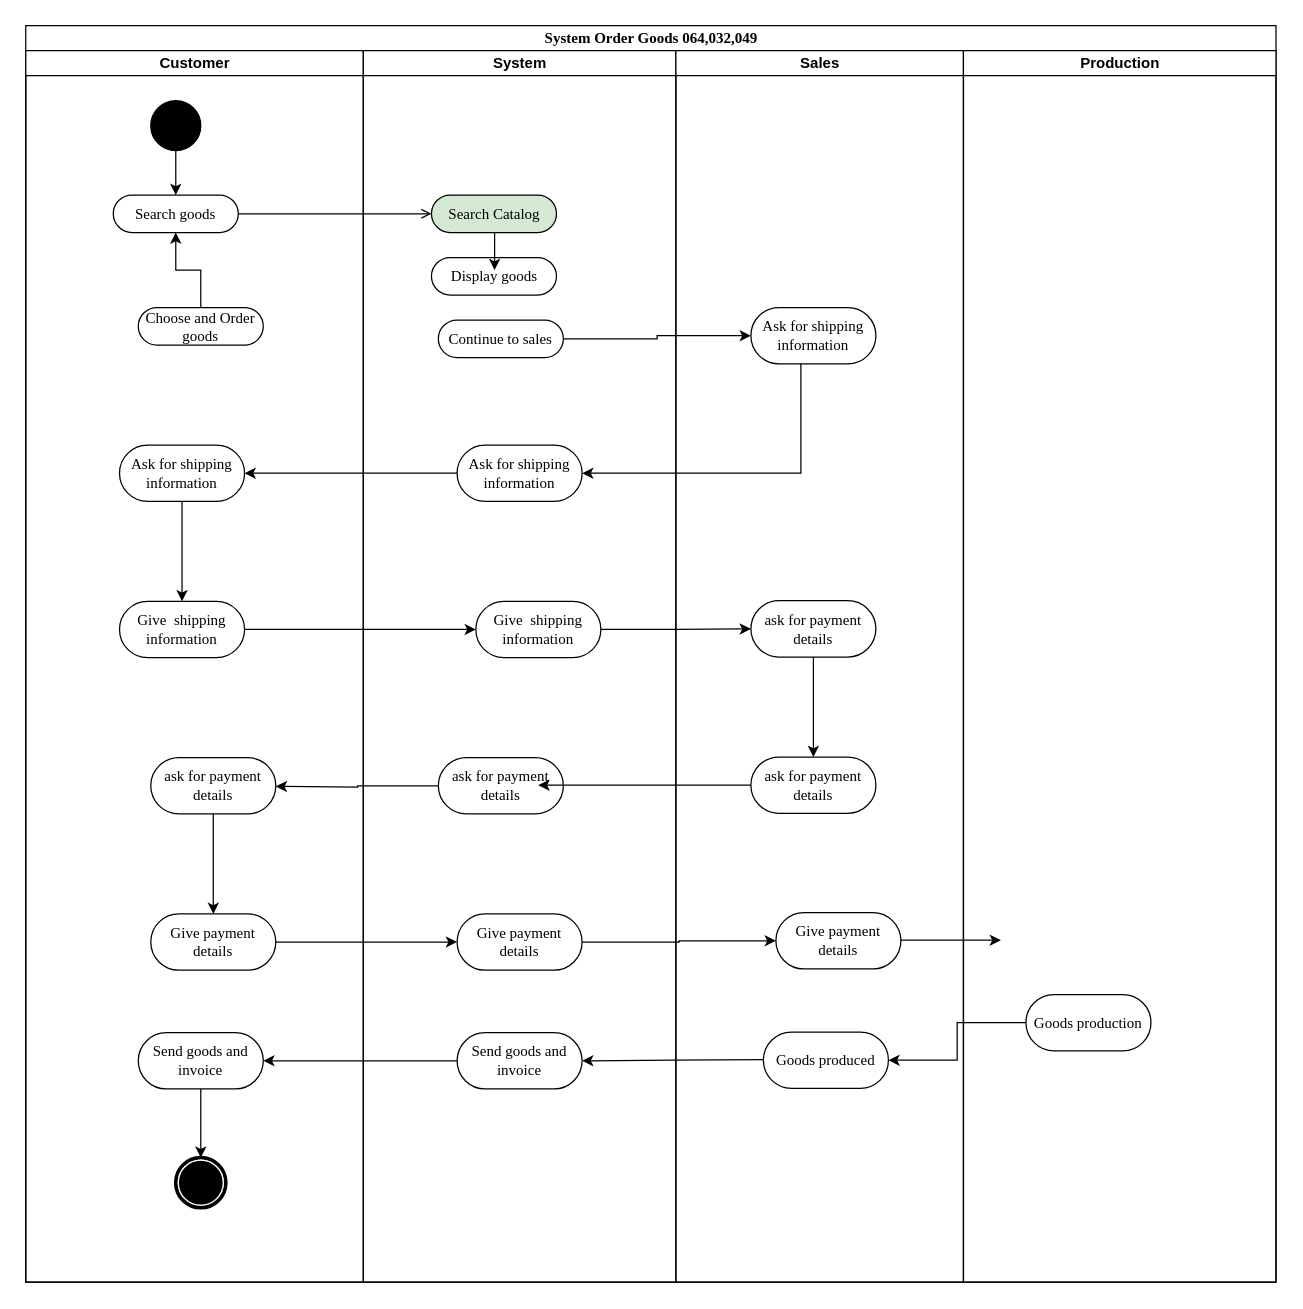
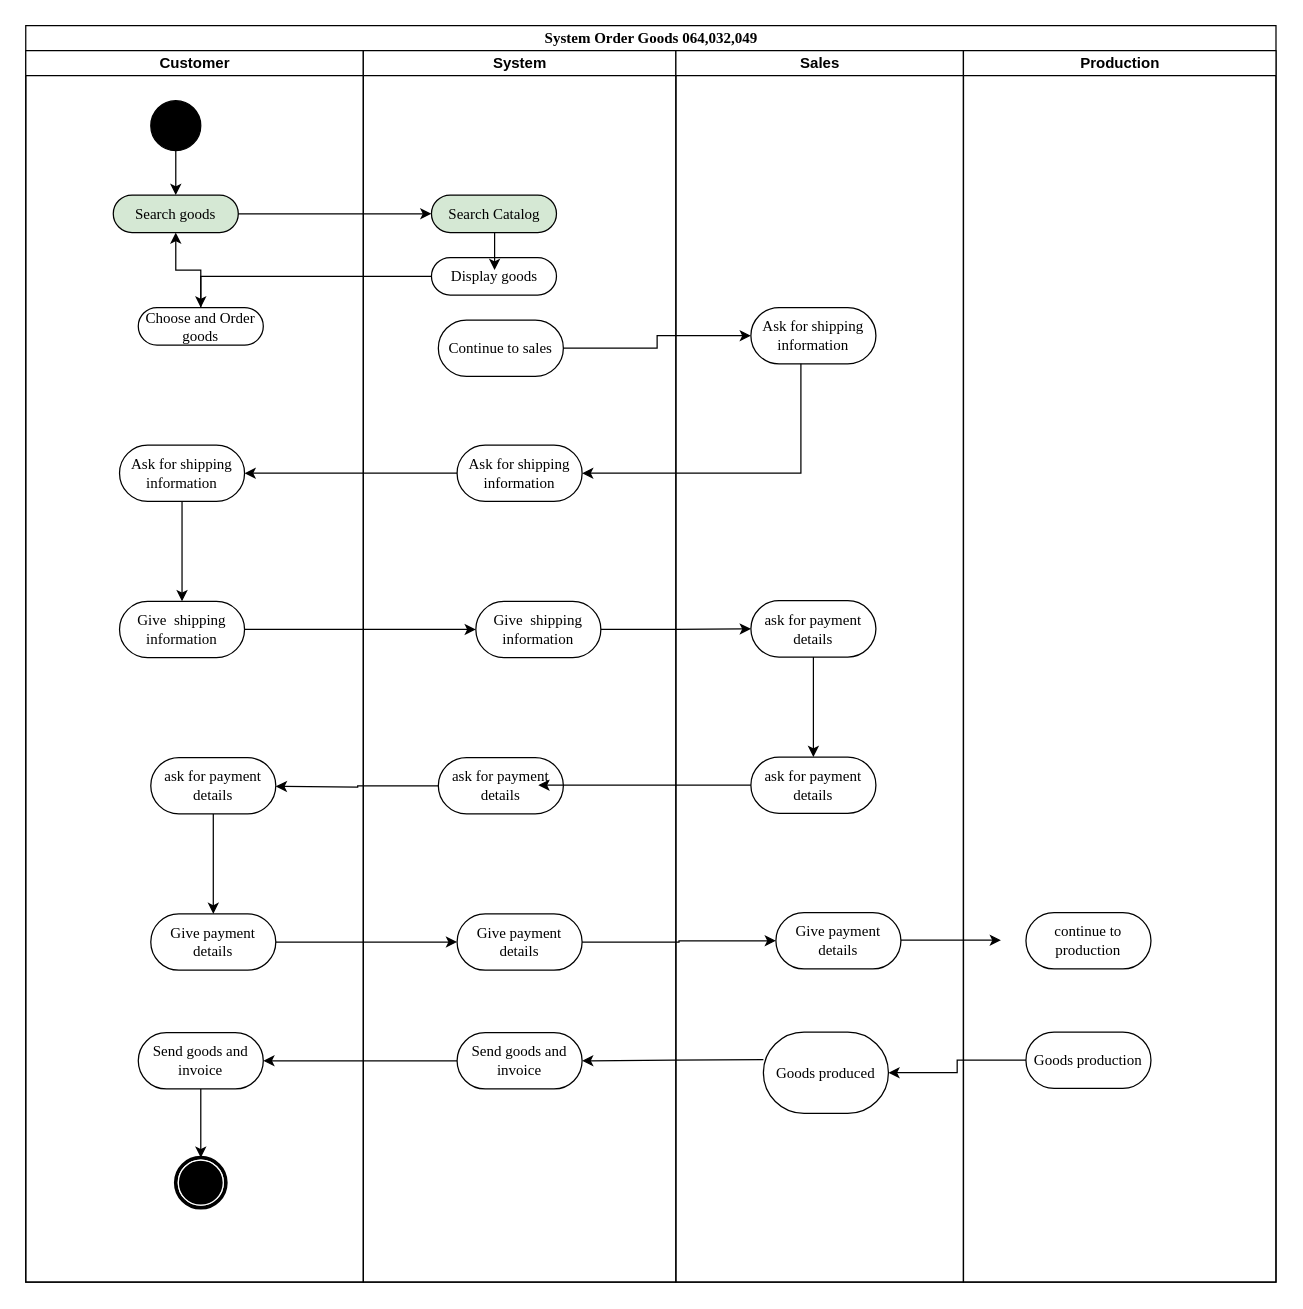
node "Search goods": fillcolor #ffffff -> #d5e8d4
edge "Search goods" -> "Search Catalog": arrowhead open -> classic
edge "Display goods" -> "Choose and Order goods": added
node "Continue to sales": size 125x38 -> 125x56
node "continue to production": added
node "Goods production": moved (1088, 1023) -> (1088, 1060)
node "Goods produced": size 125x56 -> 125x81
